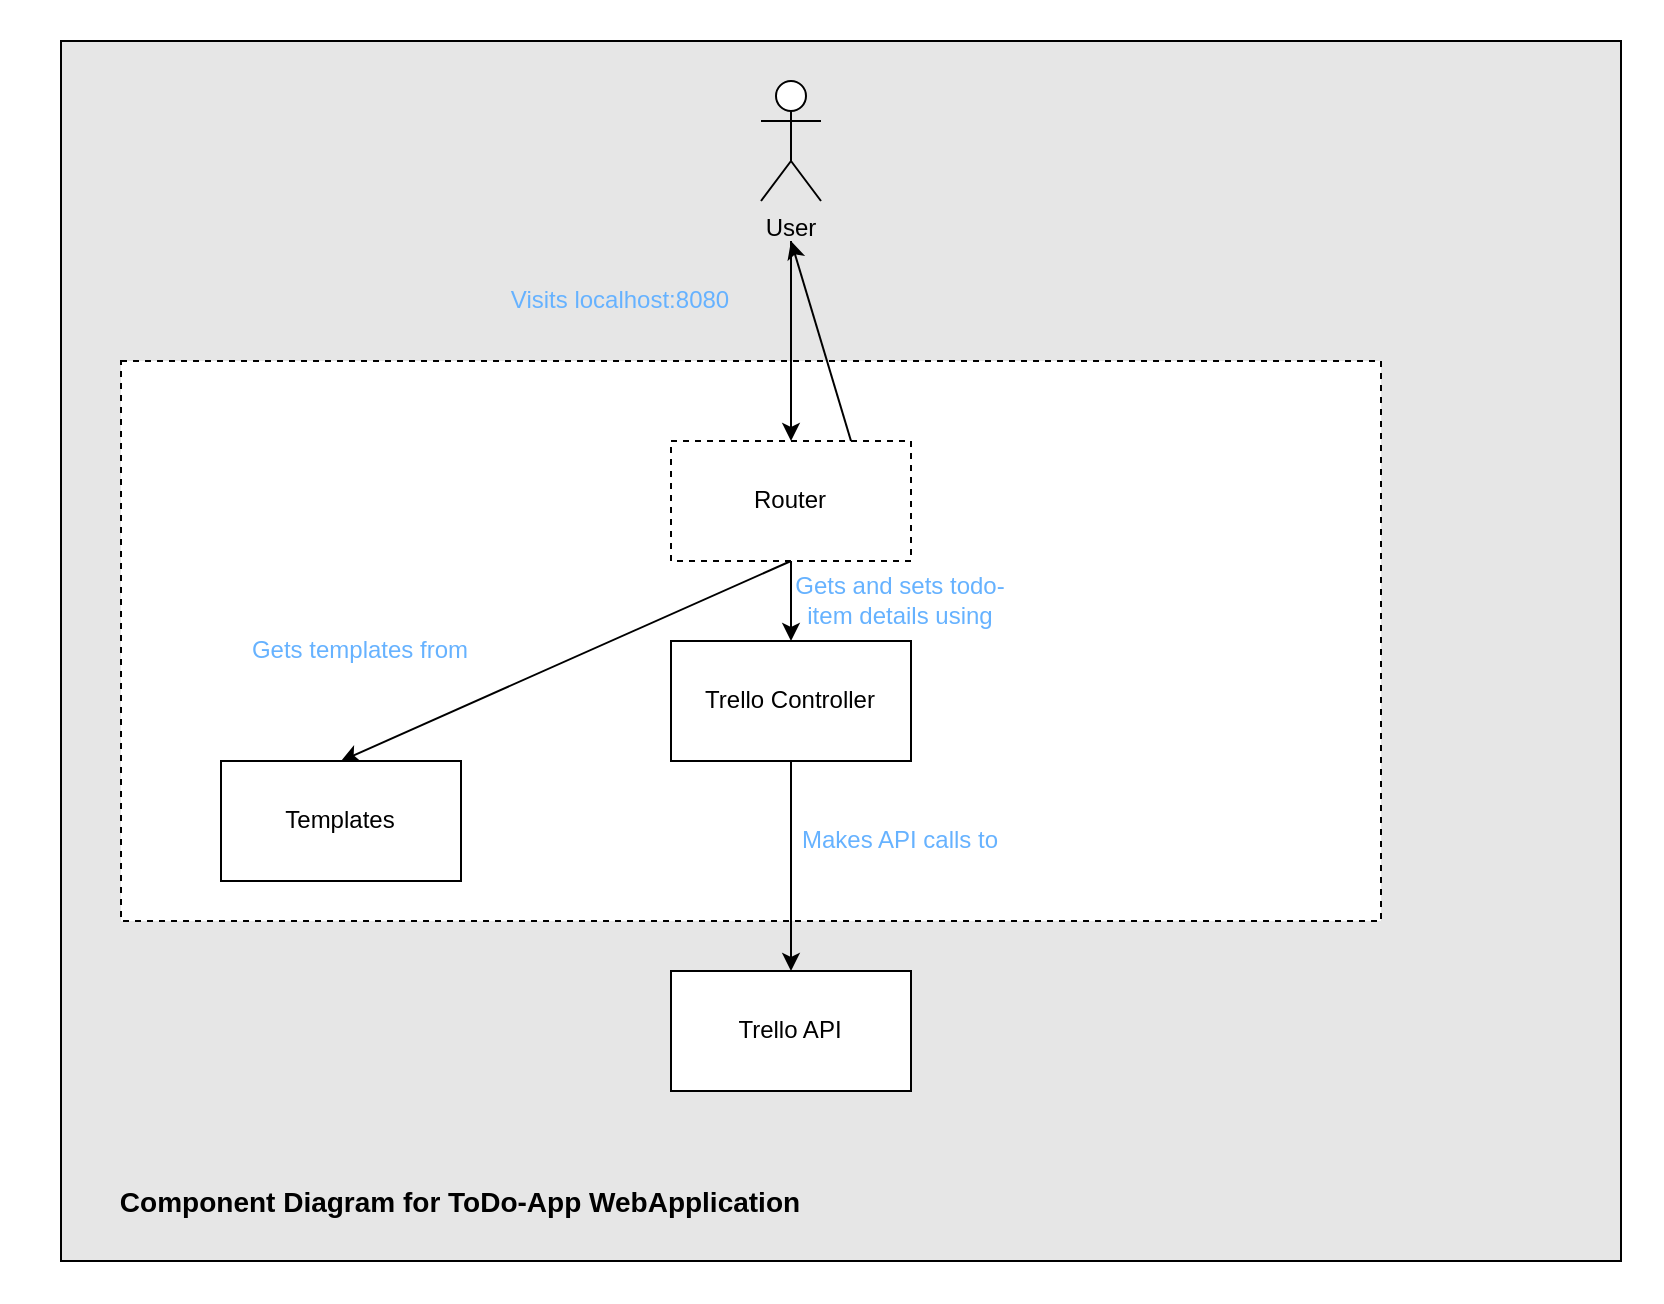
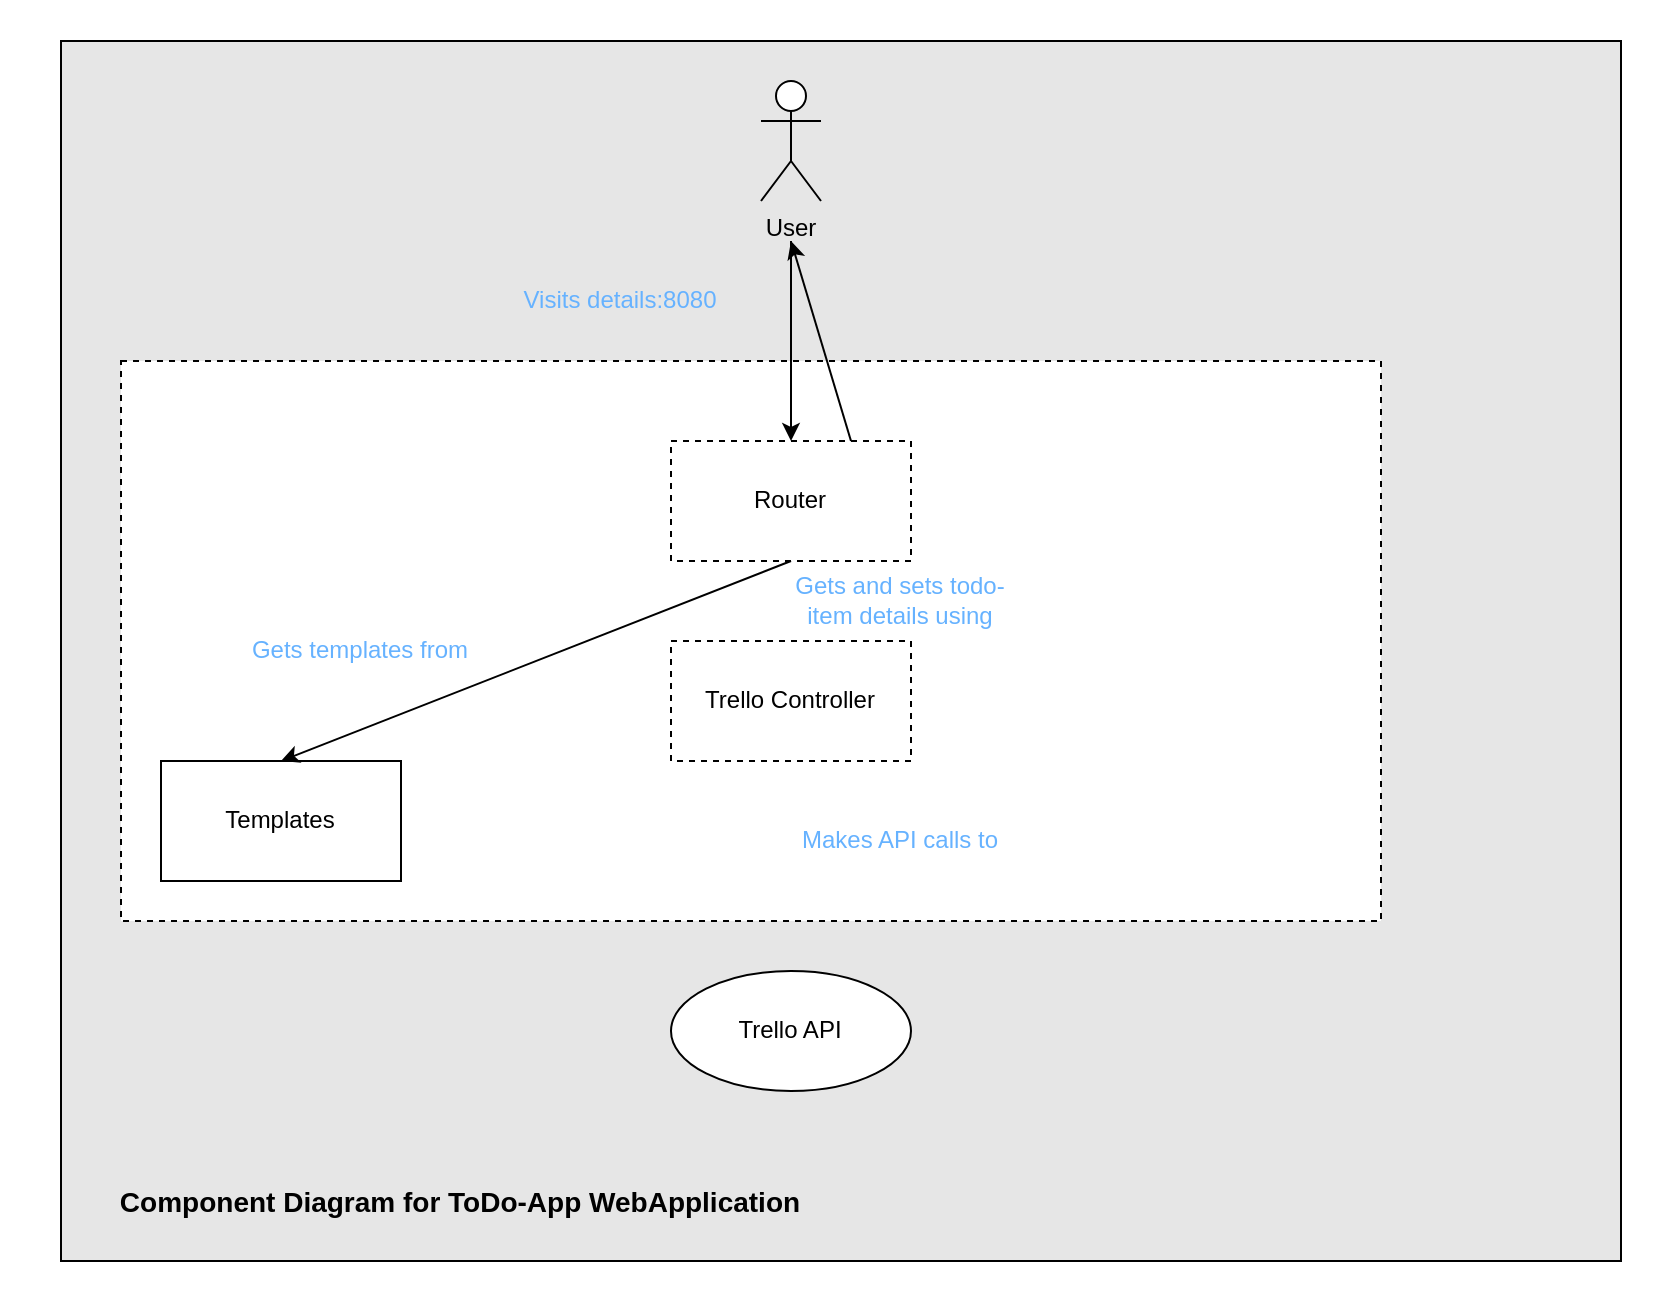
node "Visits localhost:8080": label "Visits localhost:8080" -> "Visits details:8080"
edge "Router" -> "Trello Controller": removed
node "Trello Controller": style solid -> dashed
node "Templates": moved (341, 821) -> (281, 821)
edge "Trello Controller" -> "Trello API": removed
node "Trello API": shape rectangle -> ellipse
